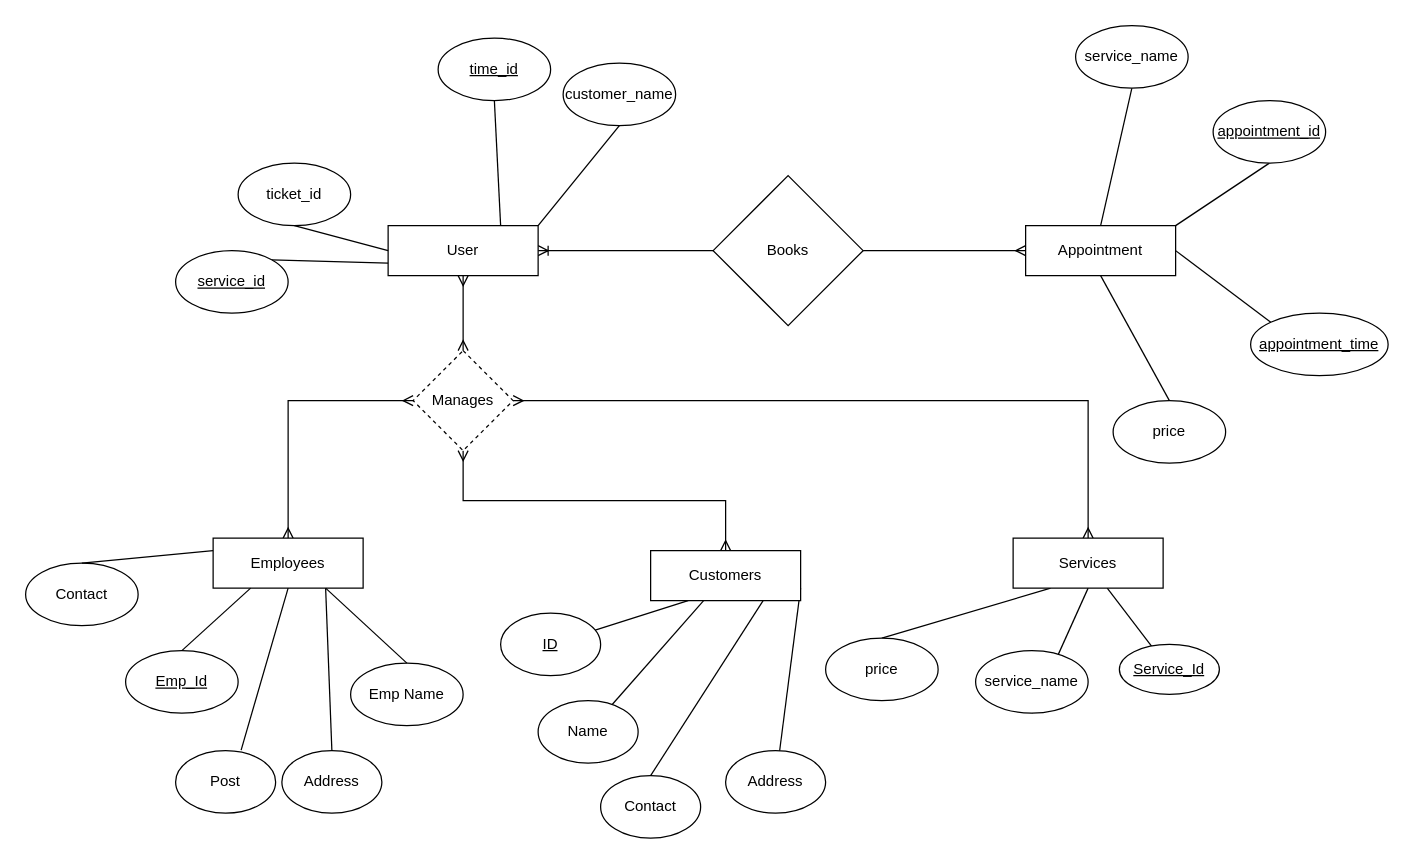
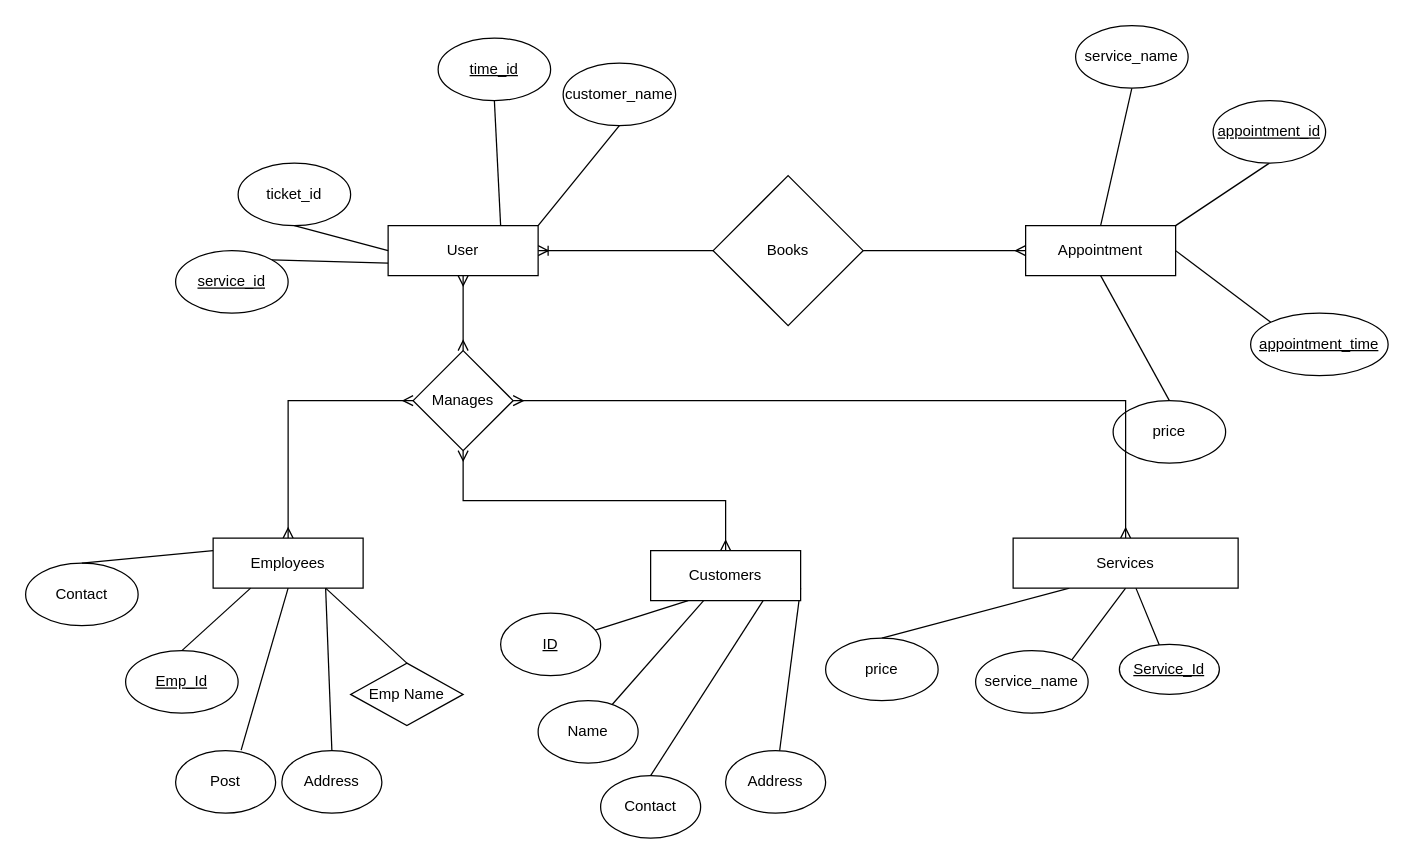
node "Manages": style dashed -> solid
node "Services": size 150x50 -> 225x50
node "Emp Name": shape ellipse -> diamond
